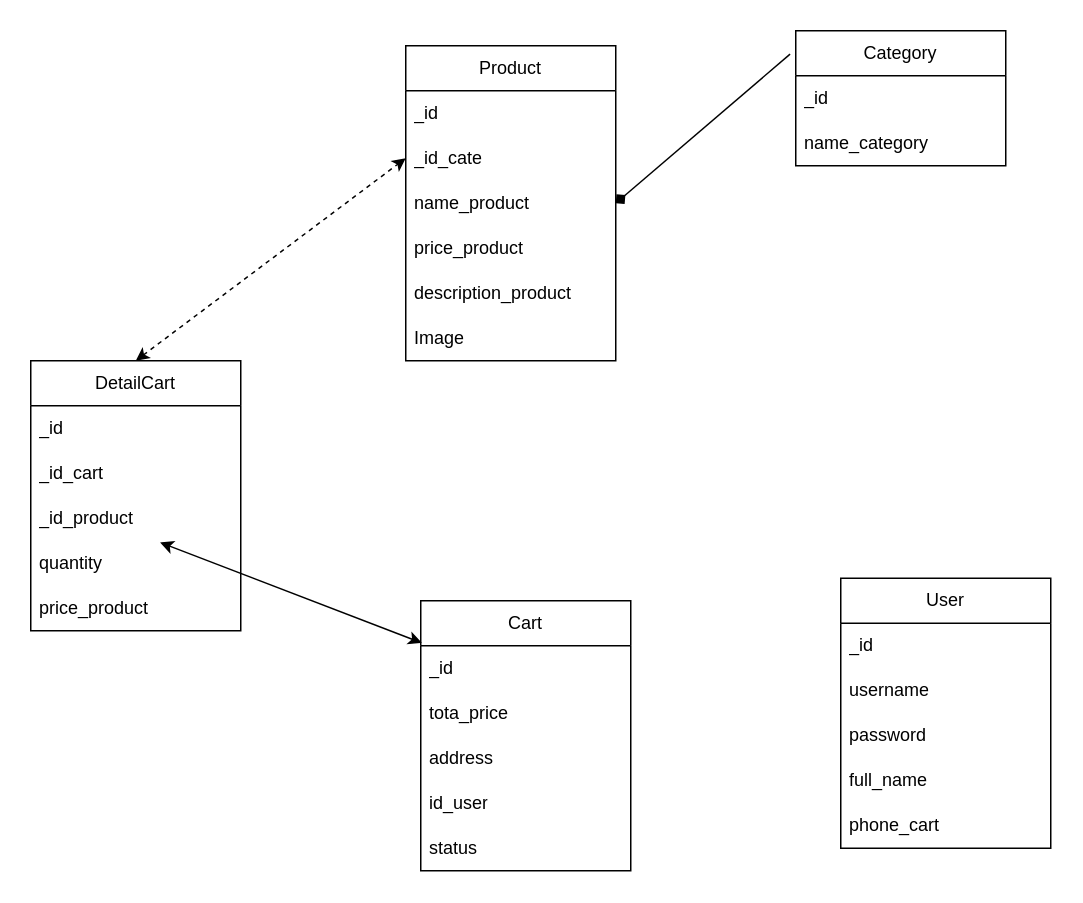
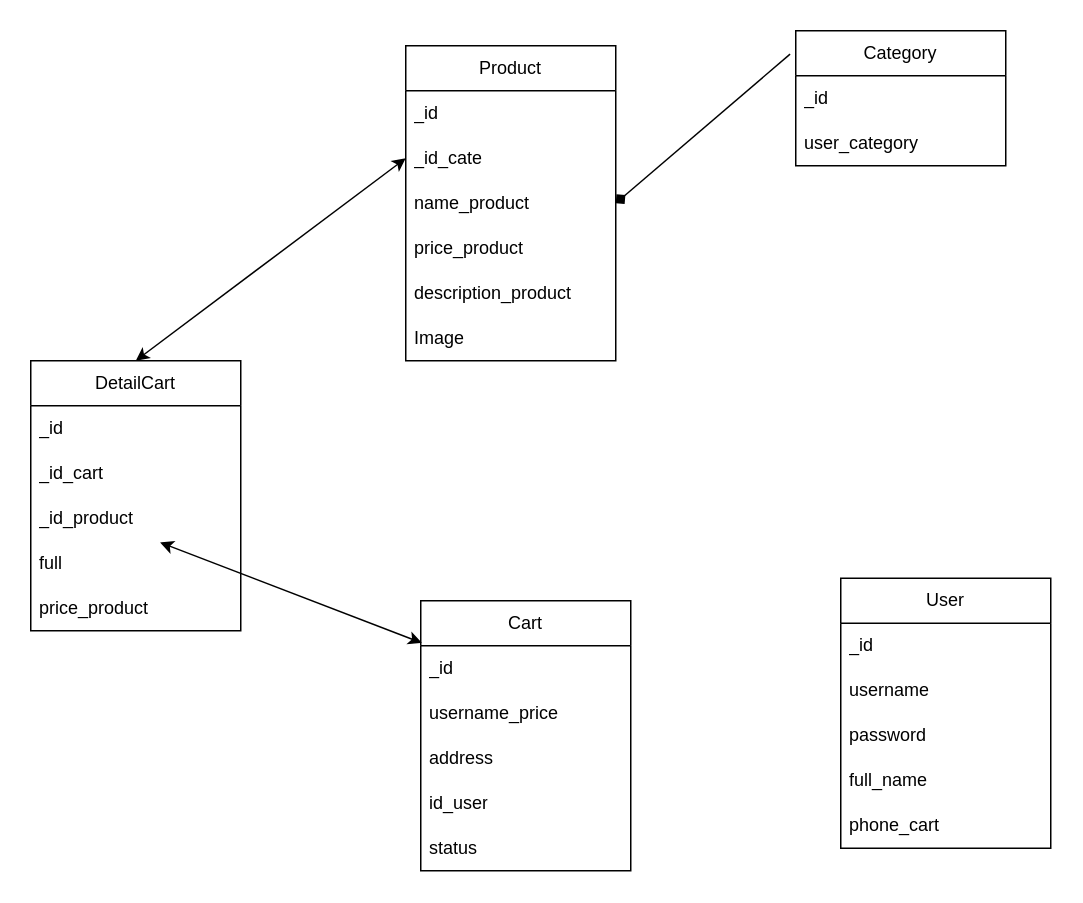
node "name_category": label "name_category" -> "user_category"
edge "_id_cate" -- "DetailCart": style dashed -> solid
node "quantity": label "quantity" -> "full"
node "tota_price": label "tota_price" -> "username_price"
